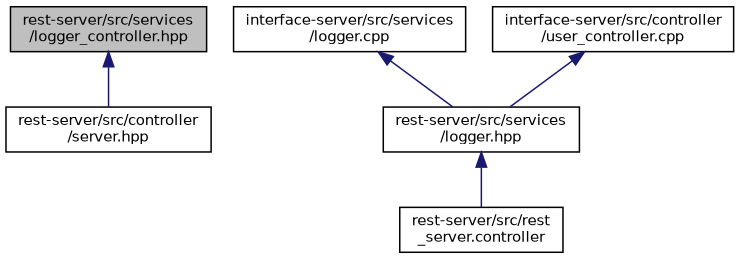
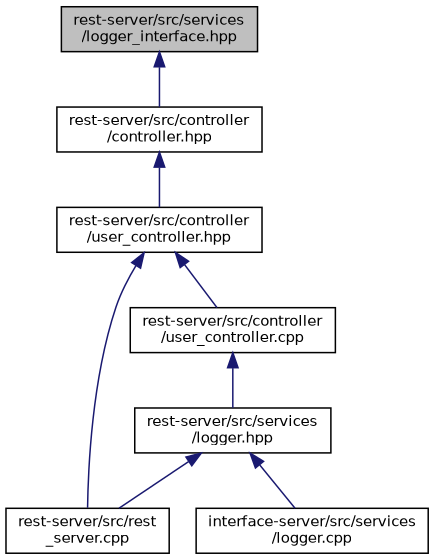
node "rest-server/src/services /logger_controller.hpp": label "rest-server/src/services /logger_controller.hpp" -> "rest-server/src/services /logger_interface.hpp"
node "interface-server/src/controller /user_controller.cpp": label "interface-server/src/controller /user_controller.cpp" -> "rest-server/src/controller /user_controller.cpp"
edge "rest-server/src/services /logger.hpp" -> "interface-server/src/services /logger.cpp": reversed
node "rest-server/src/controller /server.hpp": label "rest-server/src/controller /server.hpp" -> "rest-server/src/controller /controller.hpp"
node "rest-server/src/controller /user_controller.hpp": added
node "rest-server/src/rest _server.controller": label "rest-server/src/rest _server.controller" -> "rest-server/src/rest _server.cpp"
